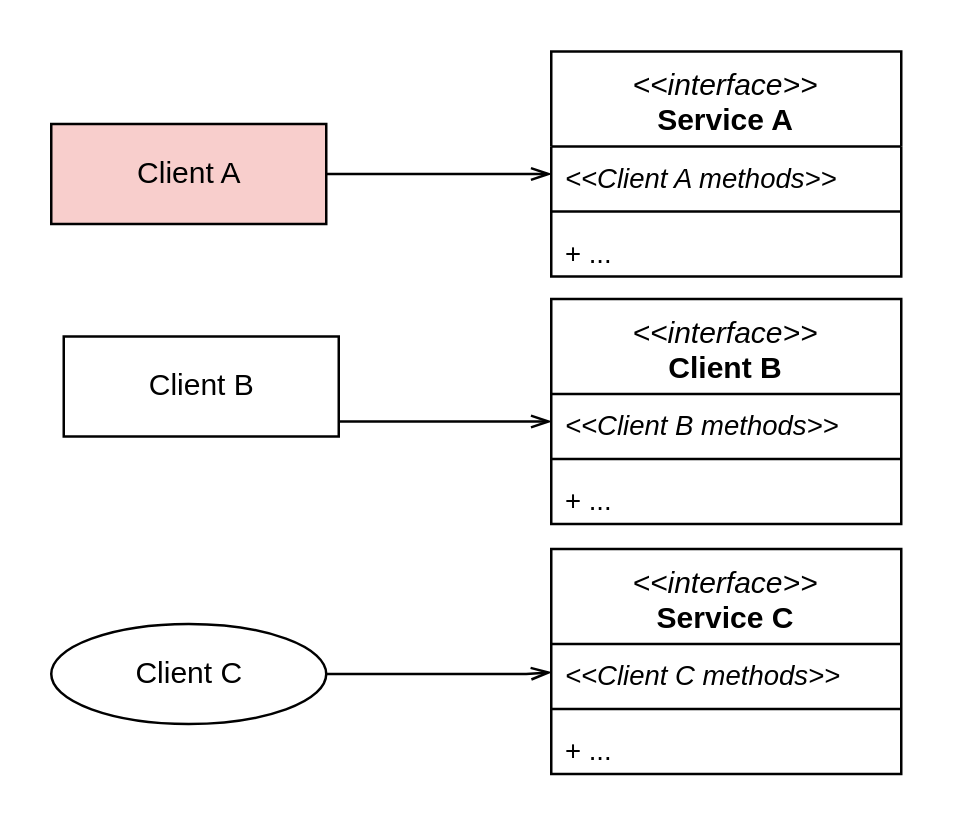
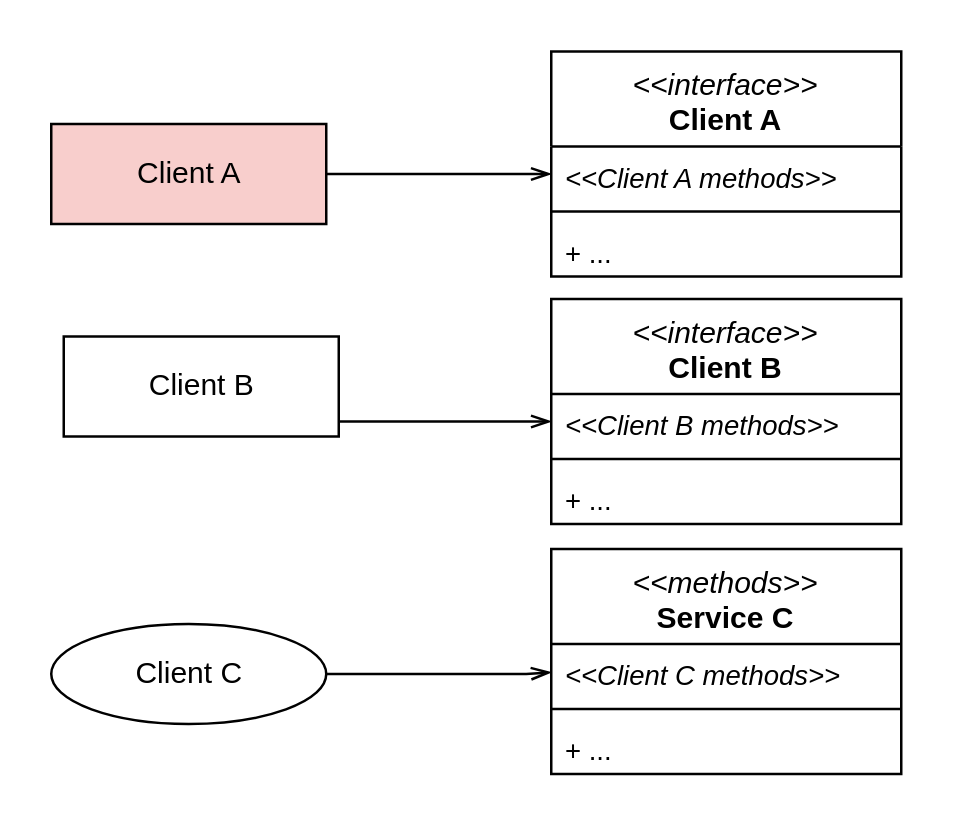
node "<<interface>> Service A": label "<<interface>> Service A" -> "<<interface>> Client A"
node "<<interface>> Service C": label "<<interface>> Service C" -> "<<methods>> Service C"
